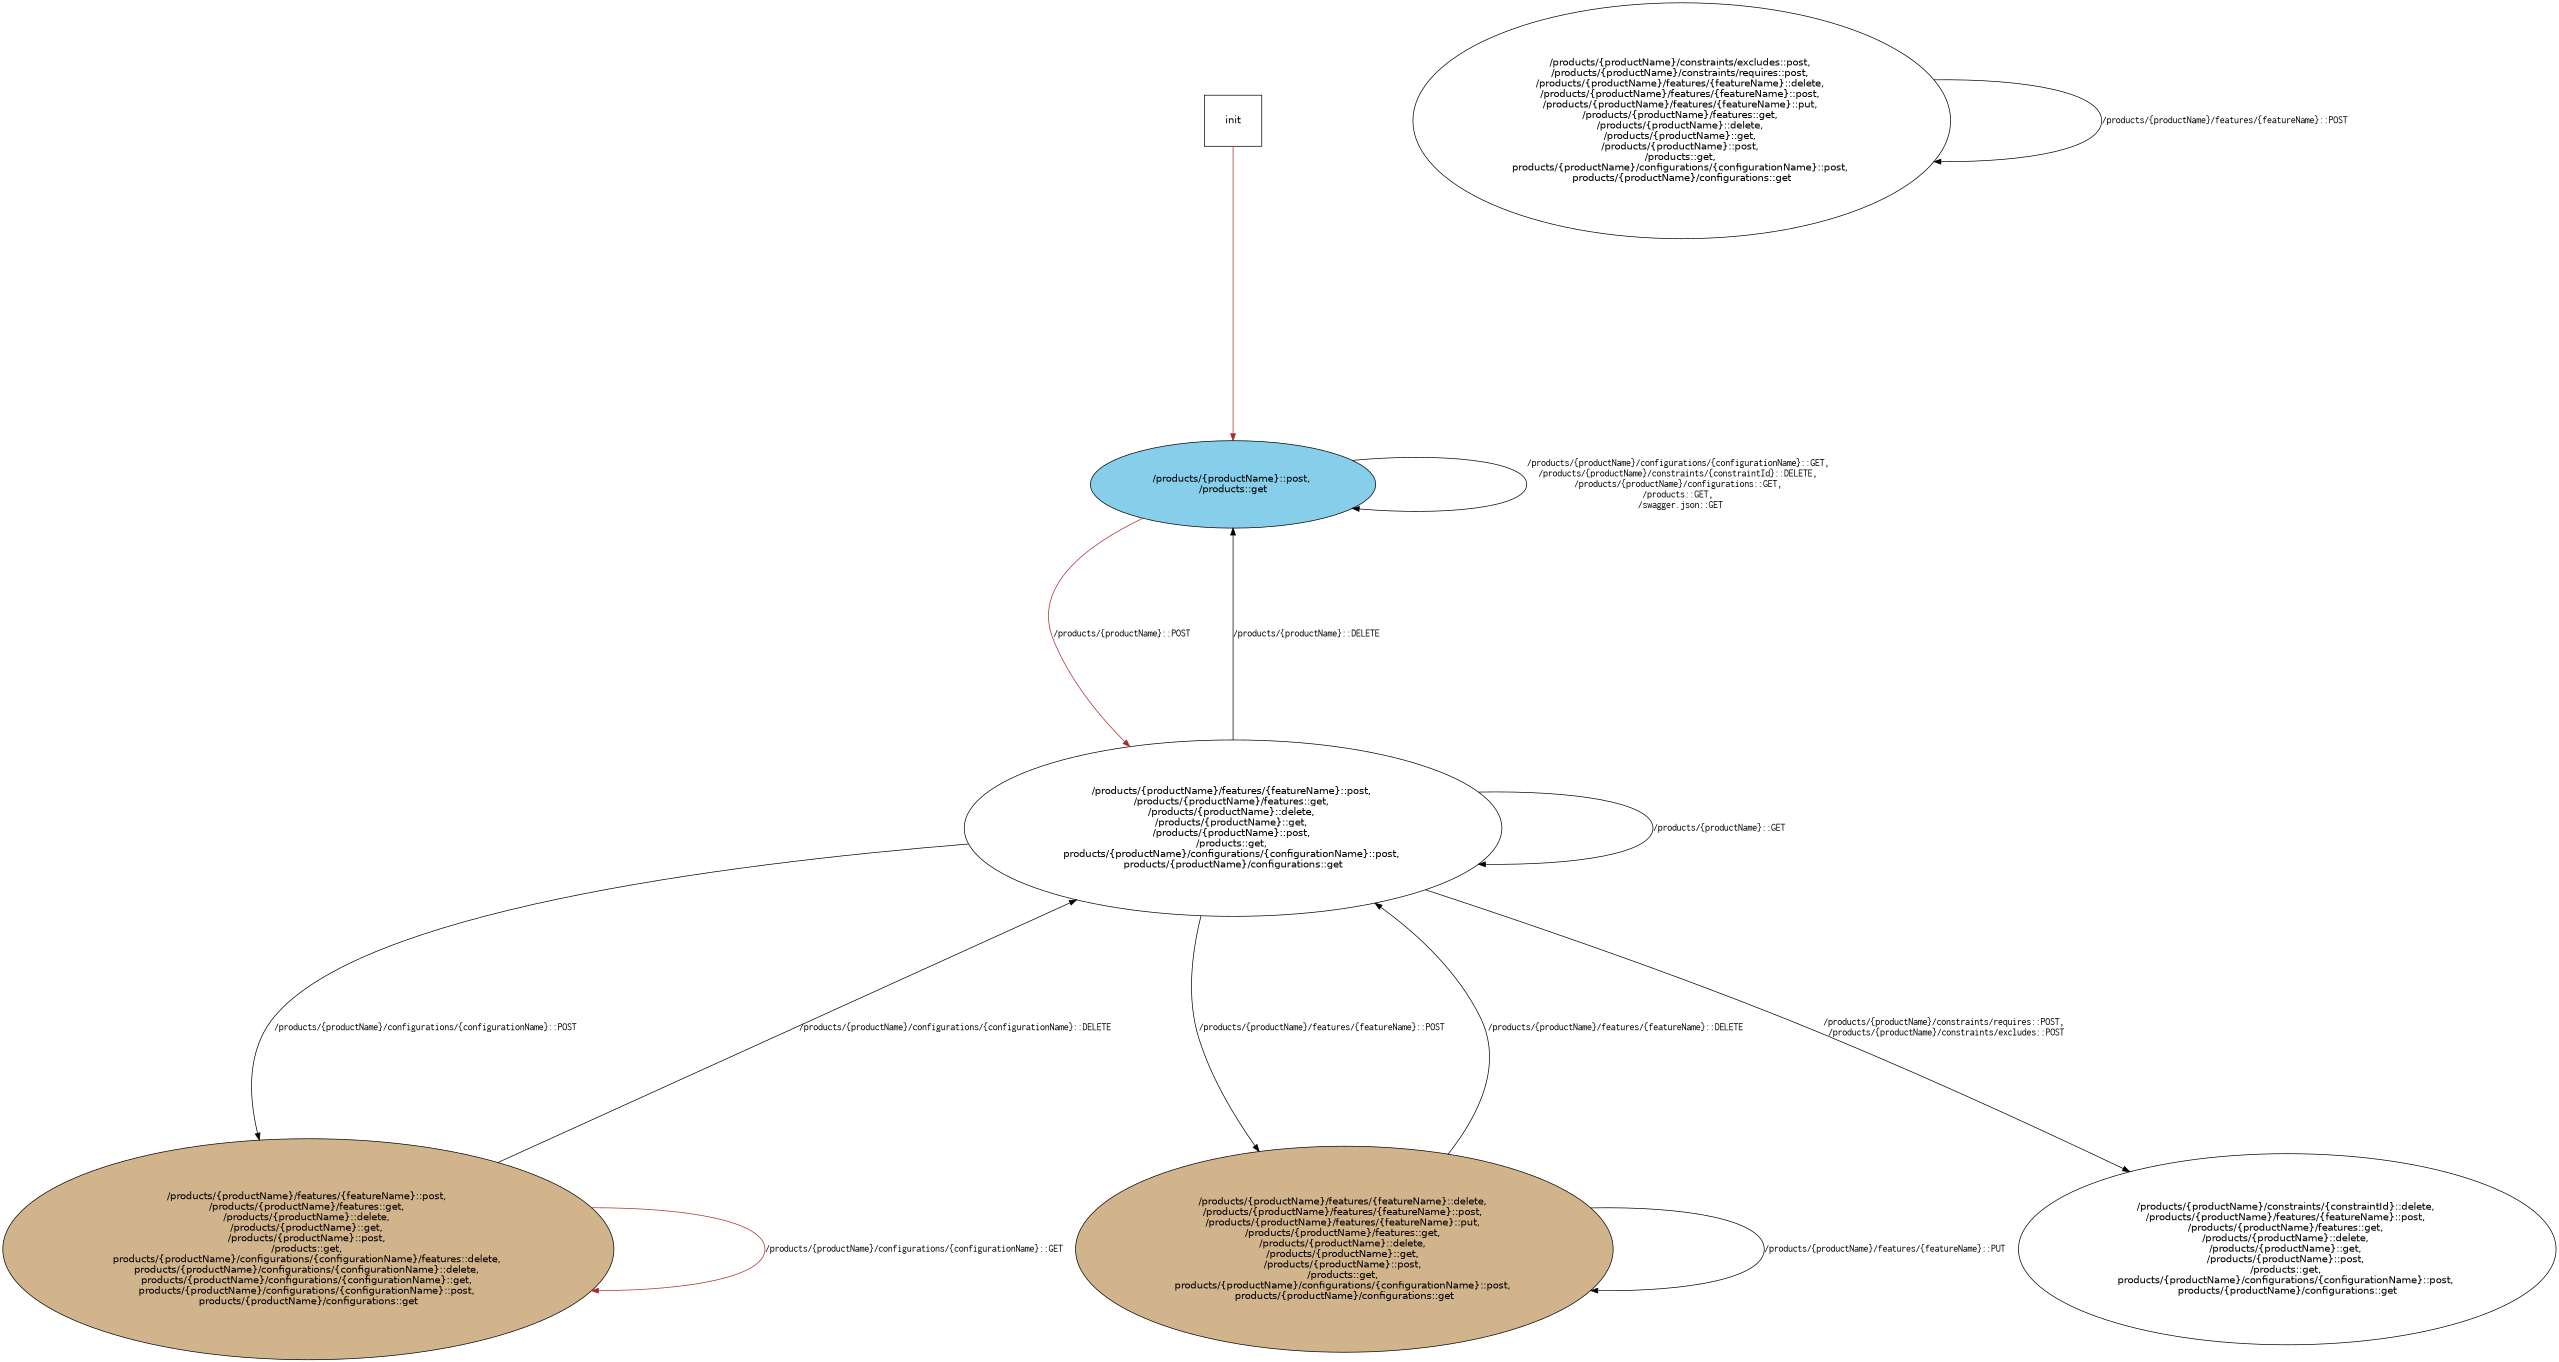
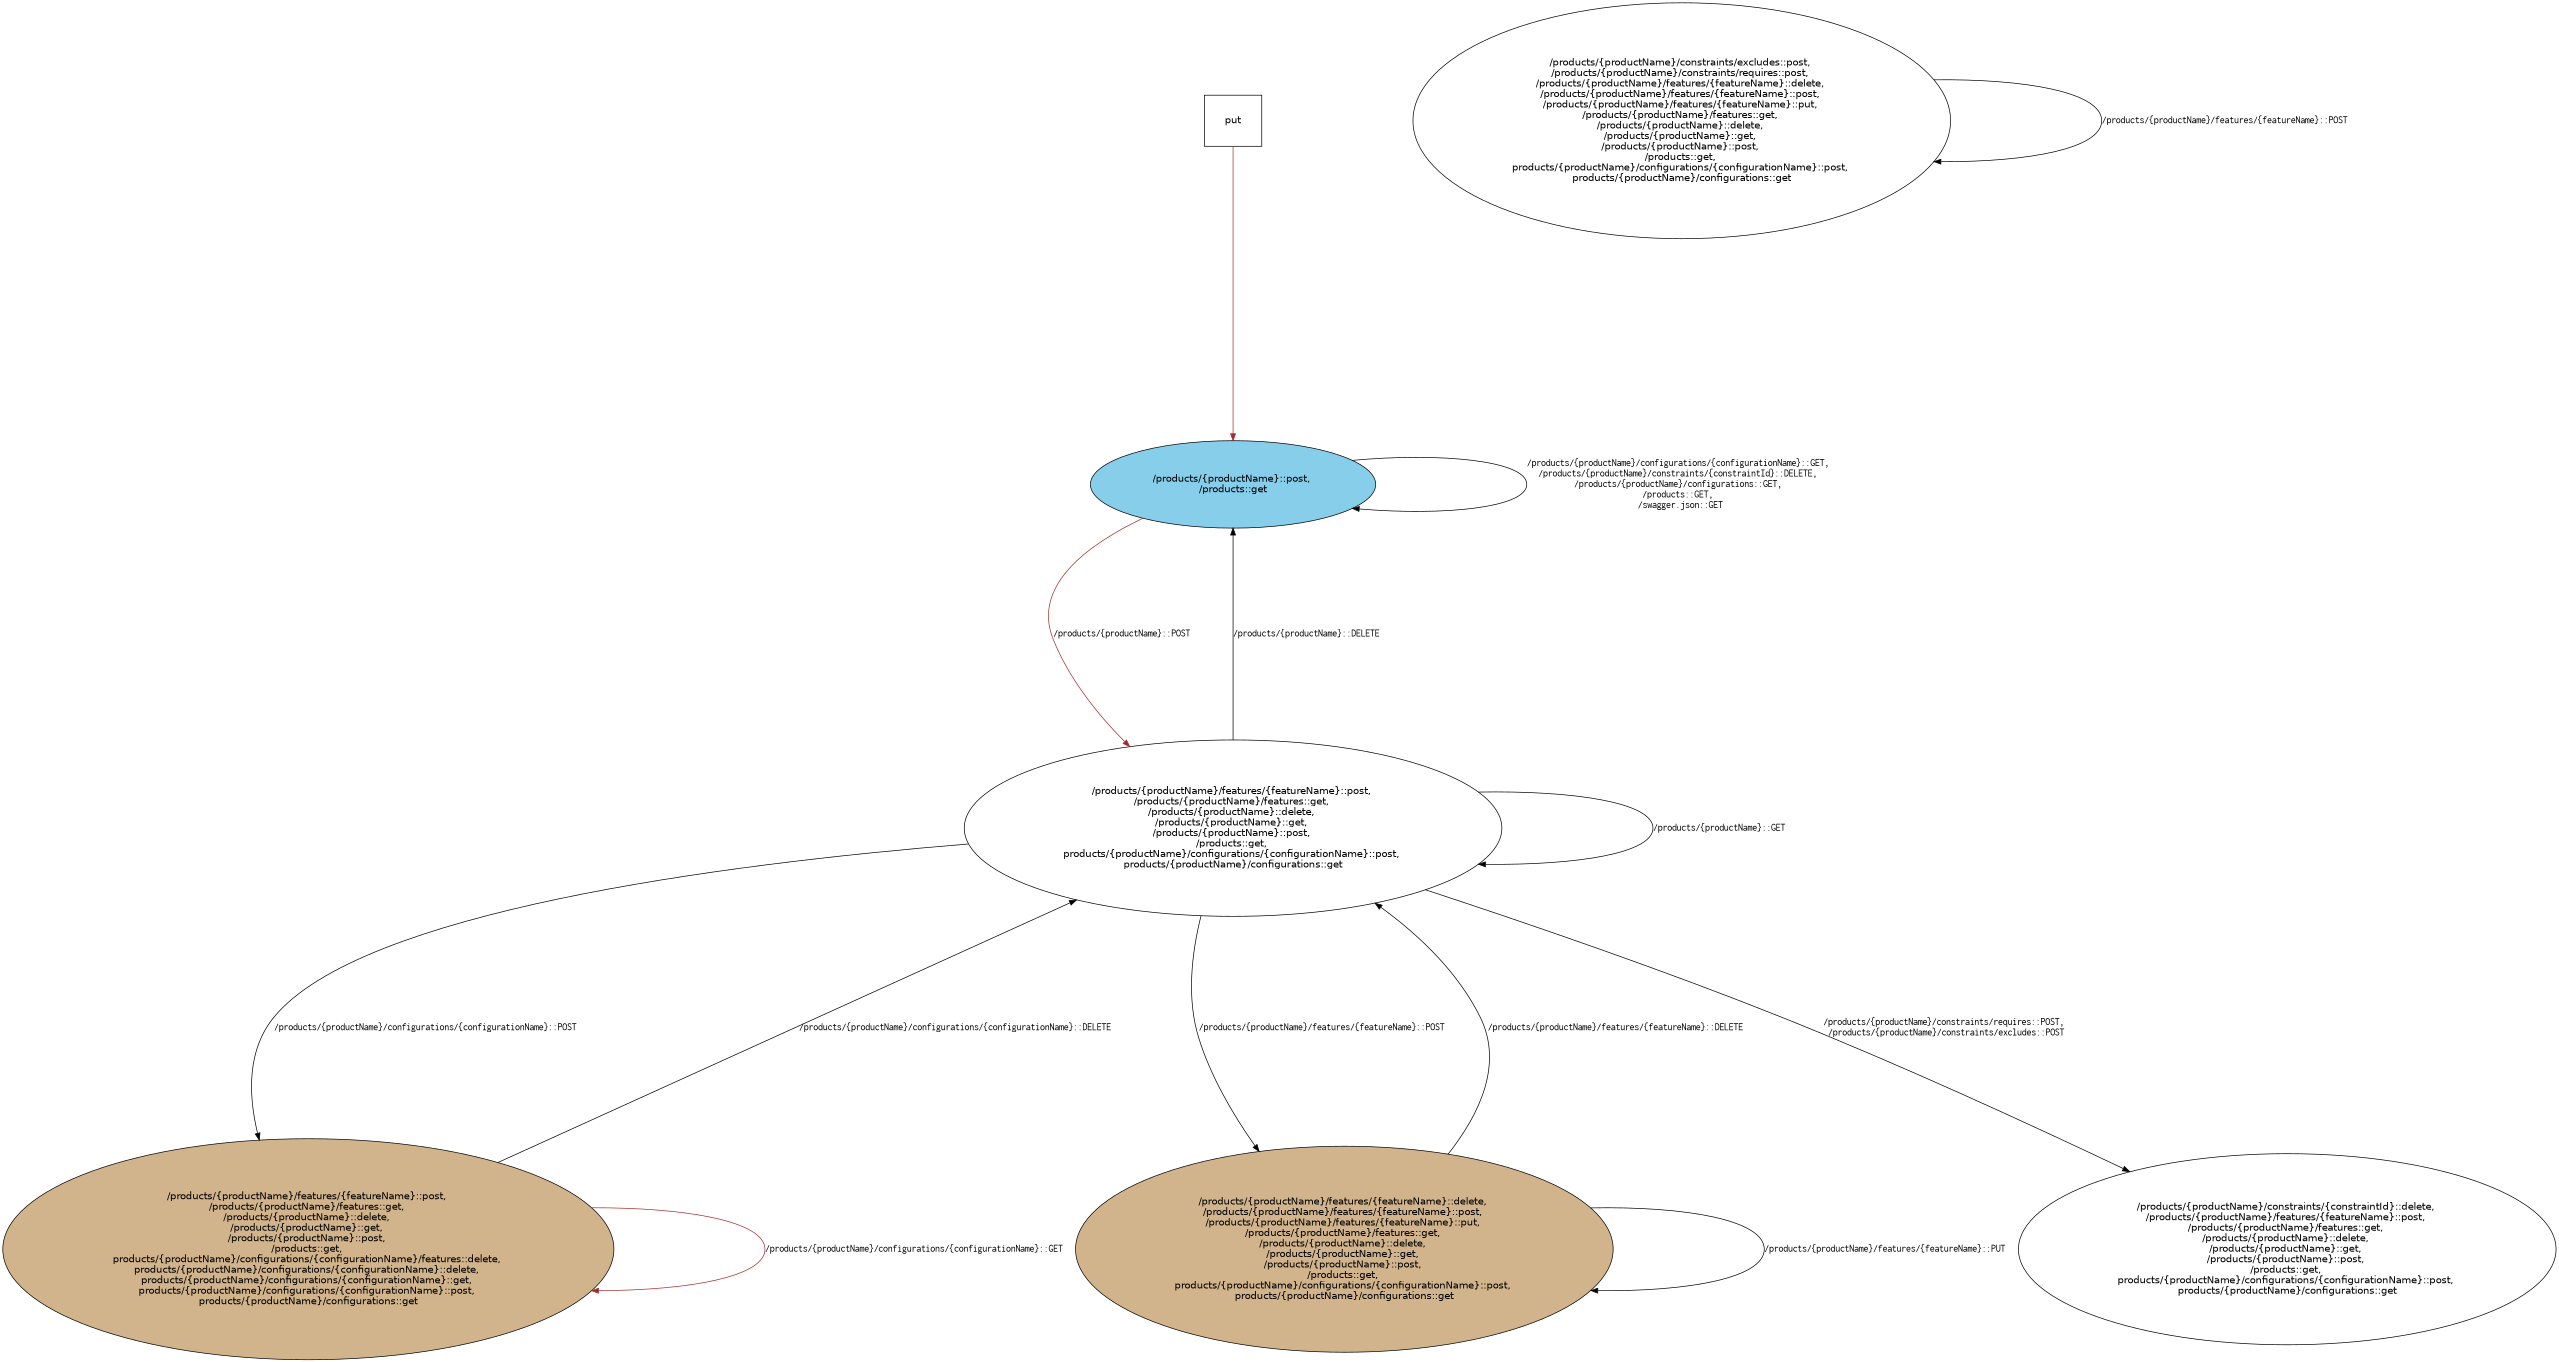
node "init": label "init" -> "put"
